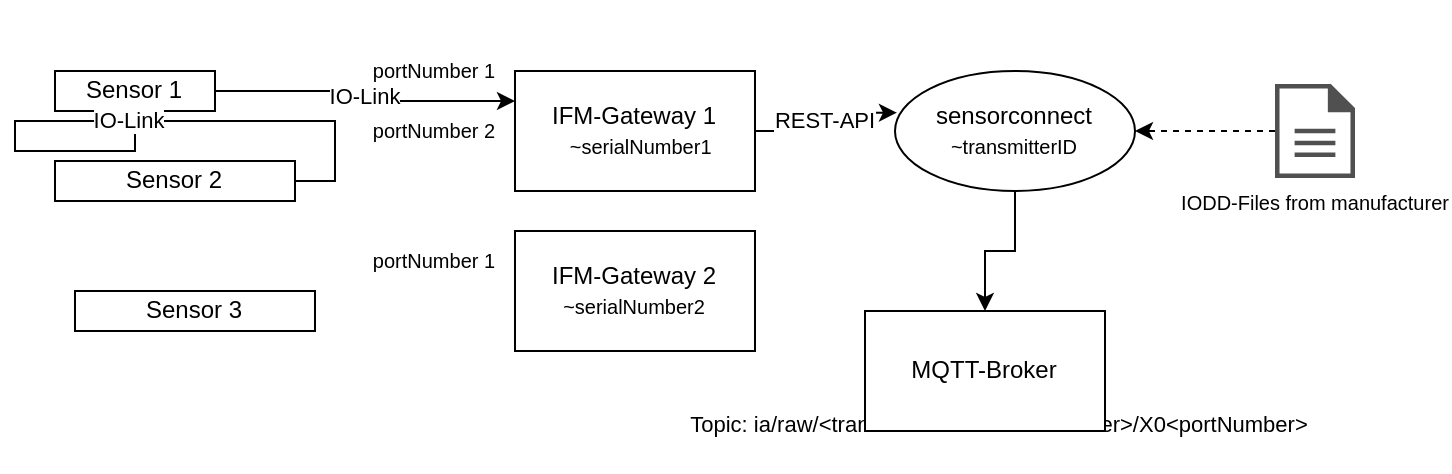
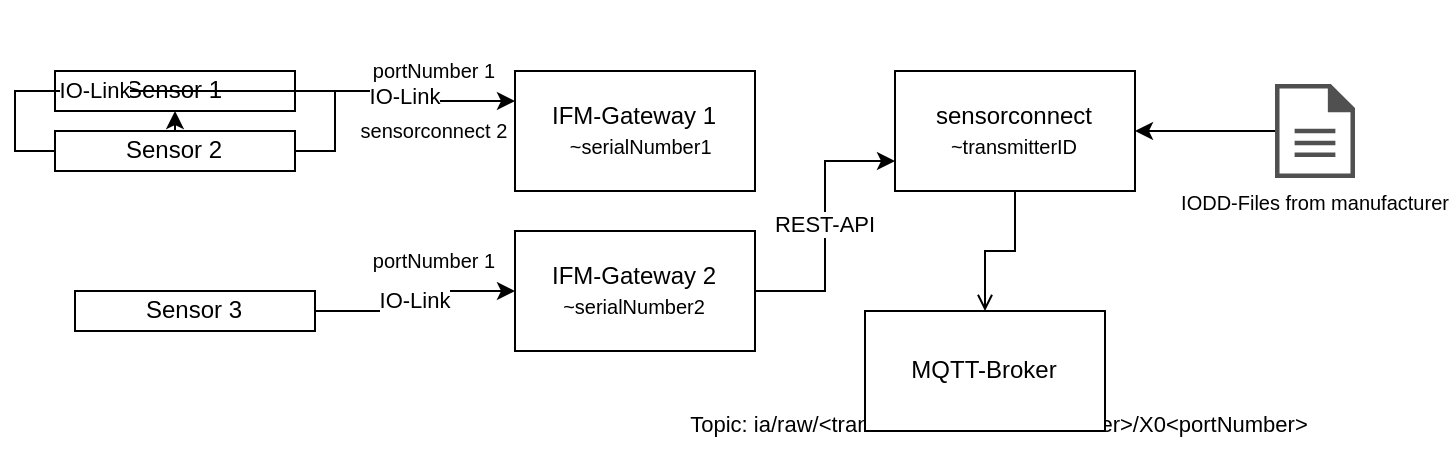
node "Sensor 1": size 160x40 -> 240x40
edge "IFM-Gateway 1 ~serialNumber1" -> "sensorconnect ~transmitterID": removed, label "REST-API"
node "portNumber 2": label "portNumber 2" -> "sensorconnect 2"
node "sensorconnect ~transmitterID": shape ellipse -> rectangle
edge "IODD-Files from manufacturer" -> "sensorconnect ~transmitterID": style dashed -> solid
node "Sensor 2": moved (175, 181) -> (175, 151)
edge "IFM-Gateway 2 ~serialNumber2" -> "sensorconnect ~transmitterID": added, label "REST-API"
edge "sensorconnect ~transmitterID" -> "MQTT-Broker": arrowhead classic -> open
edge "Sensor 3" -> "IFM-Gateway 2 ~serialNumber2": added, label "IO-Link"
